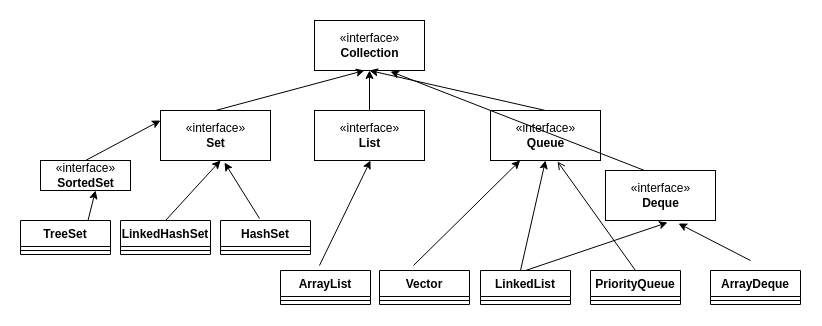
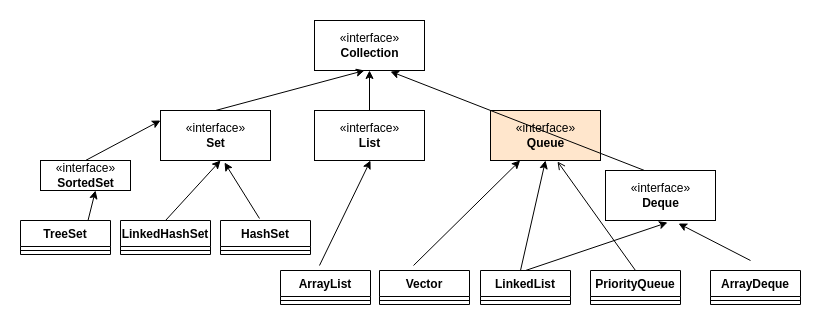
edge "«interface» Queue" -> "«interface» Collection": removed
node "«interface» Queue": fillcolor #ffffff -> #ffe6cc
